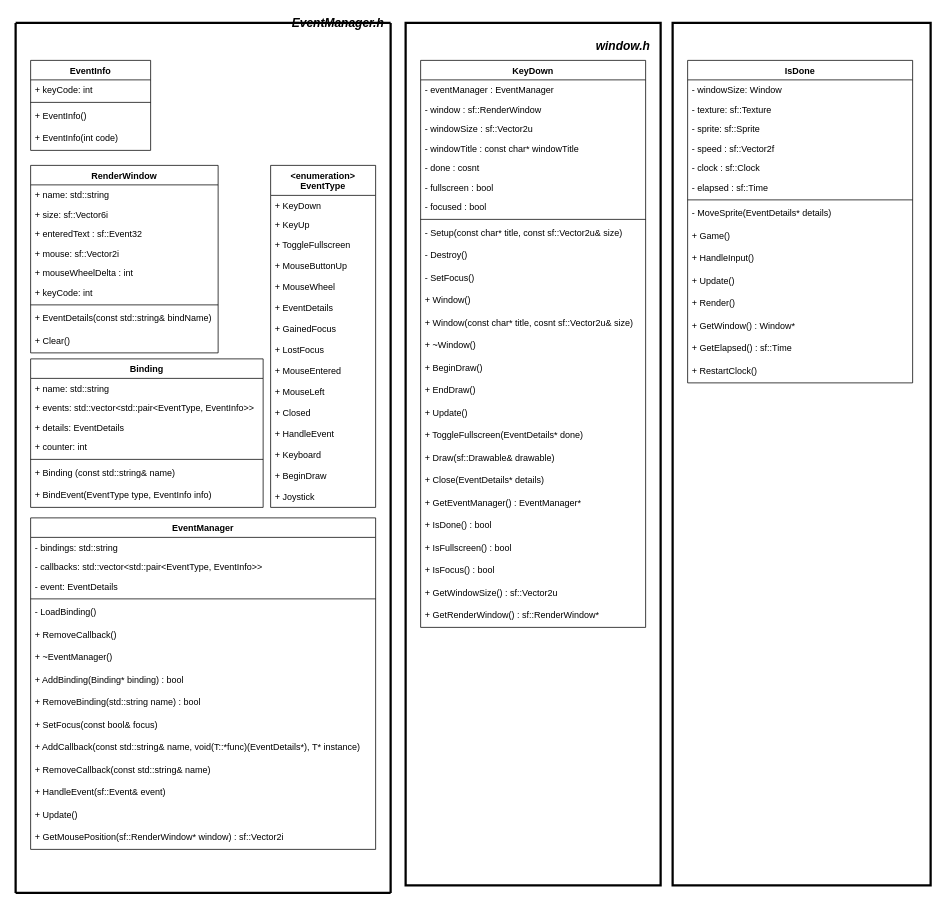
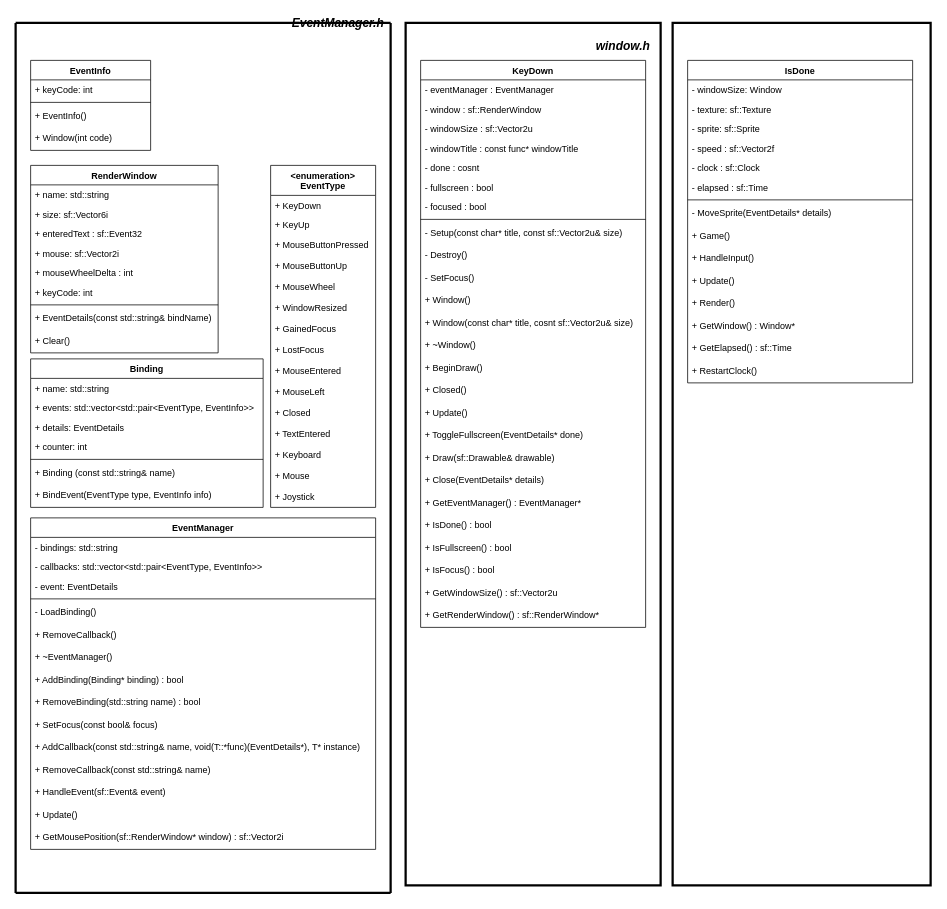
node "+ EventInfo(int code)": label "+ EventInfo(int code)" -> "+ Window(int code)"
node "- windowTitle : const char* windowTitle": label "- windowTitle : const char* windowTitle" -> "- windowTitle : const func* windowTitle"
node "+ ToggleFullscreen": label "+ ToggleFullscreen" -> "+ MouseButtonPressed"
node "+ EventDetails": label "+ EventDetails" -> "+ WindowResized"
node "+ EndDraw()": label "+ EndDraw()" -> "+ Closed()"
node "+ HandleEvent": label "+ HandleEvent" -> "+ TextEntered"
node "+ BeginDraw": label "+ BeginDraw" -> "+ Mouse"
